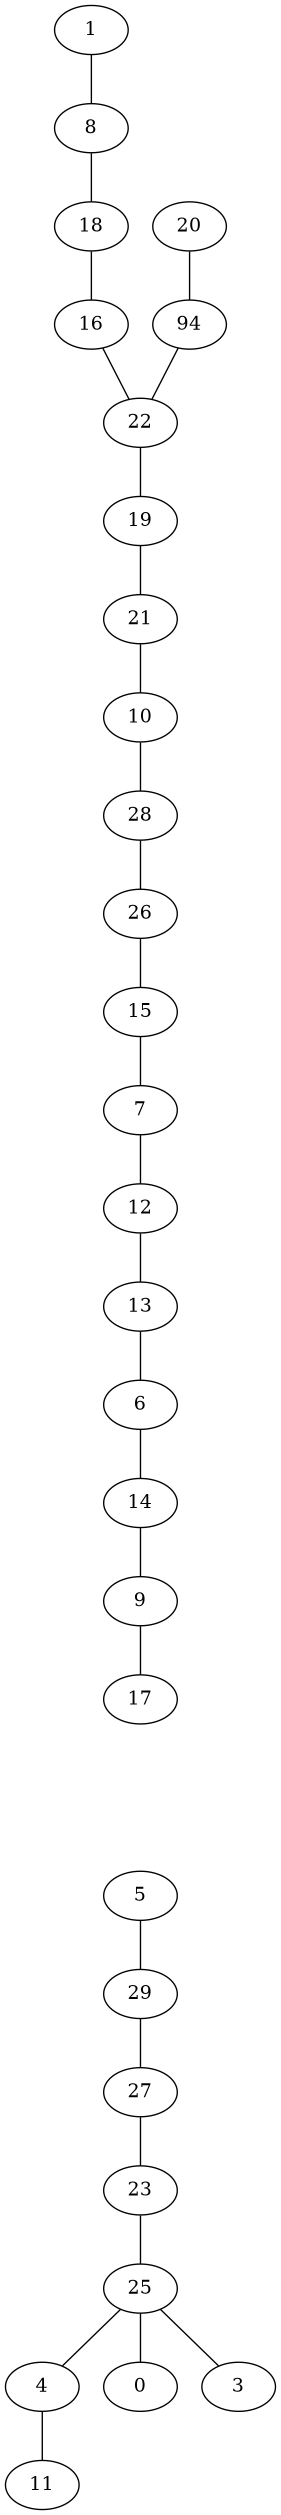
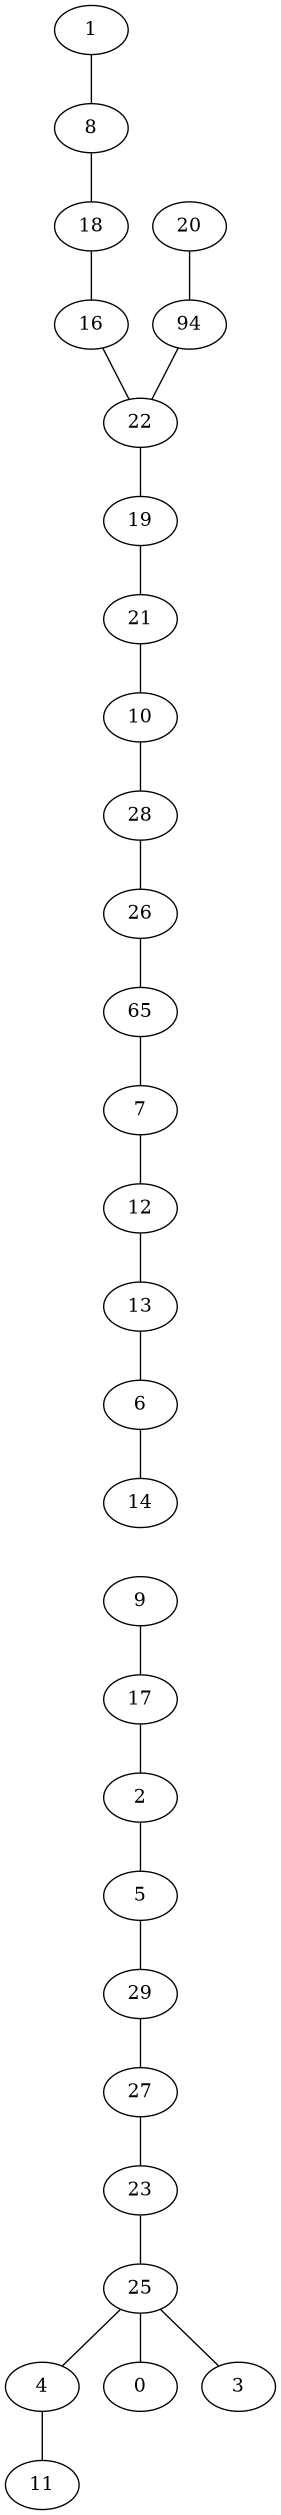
node "15": label "15" -> "65"
edge "14" -- "9": removed
node "2": added
